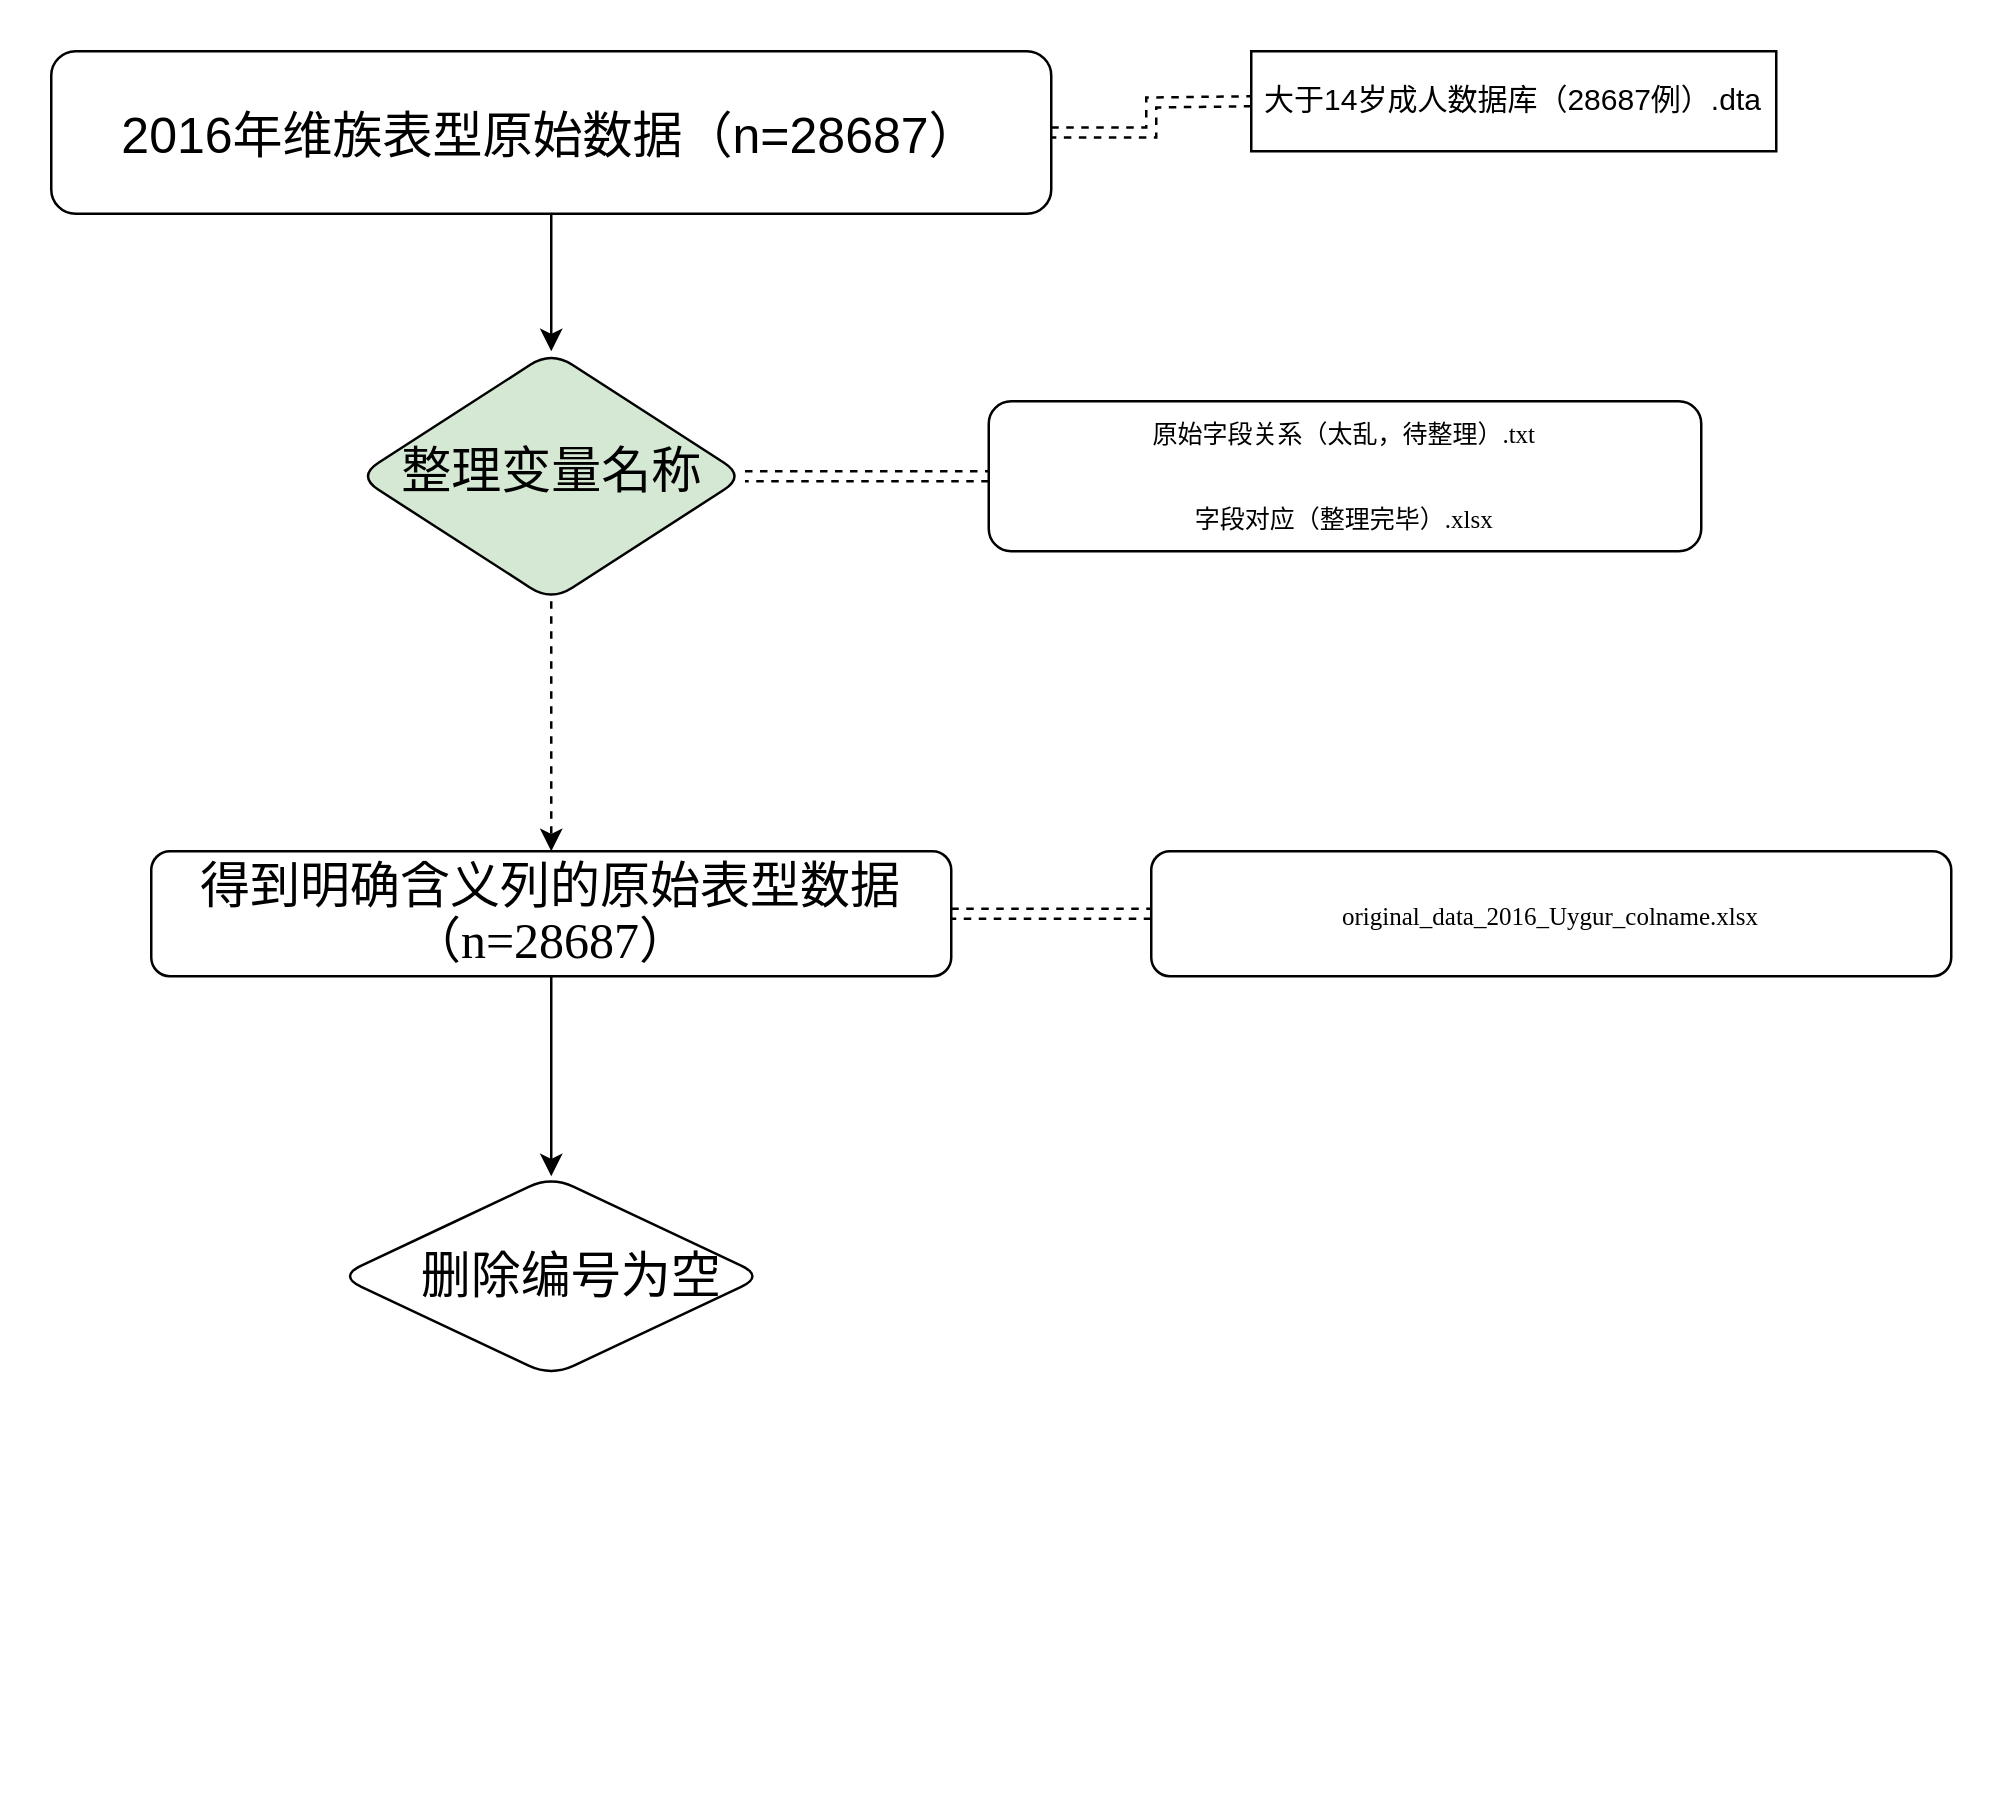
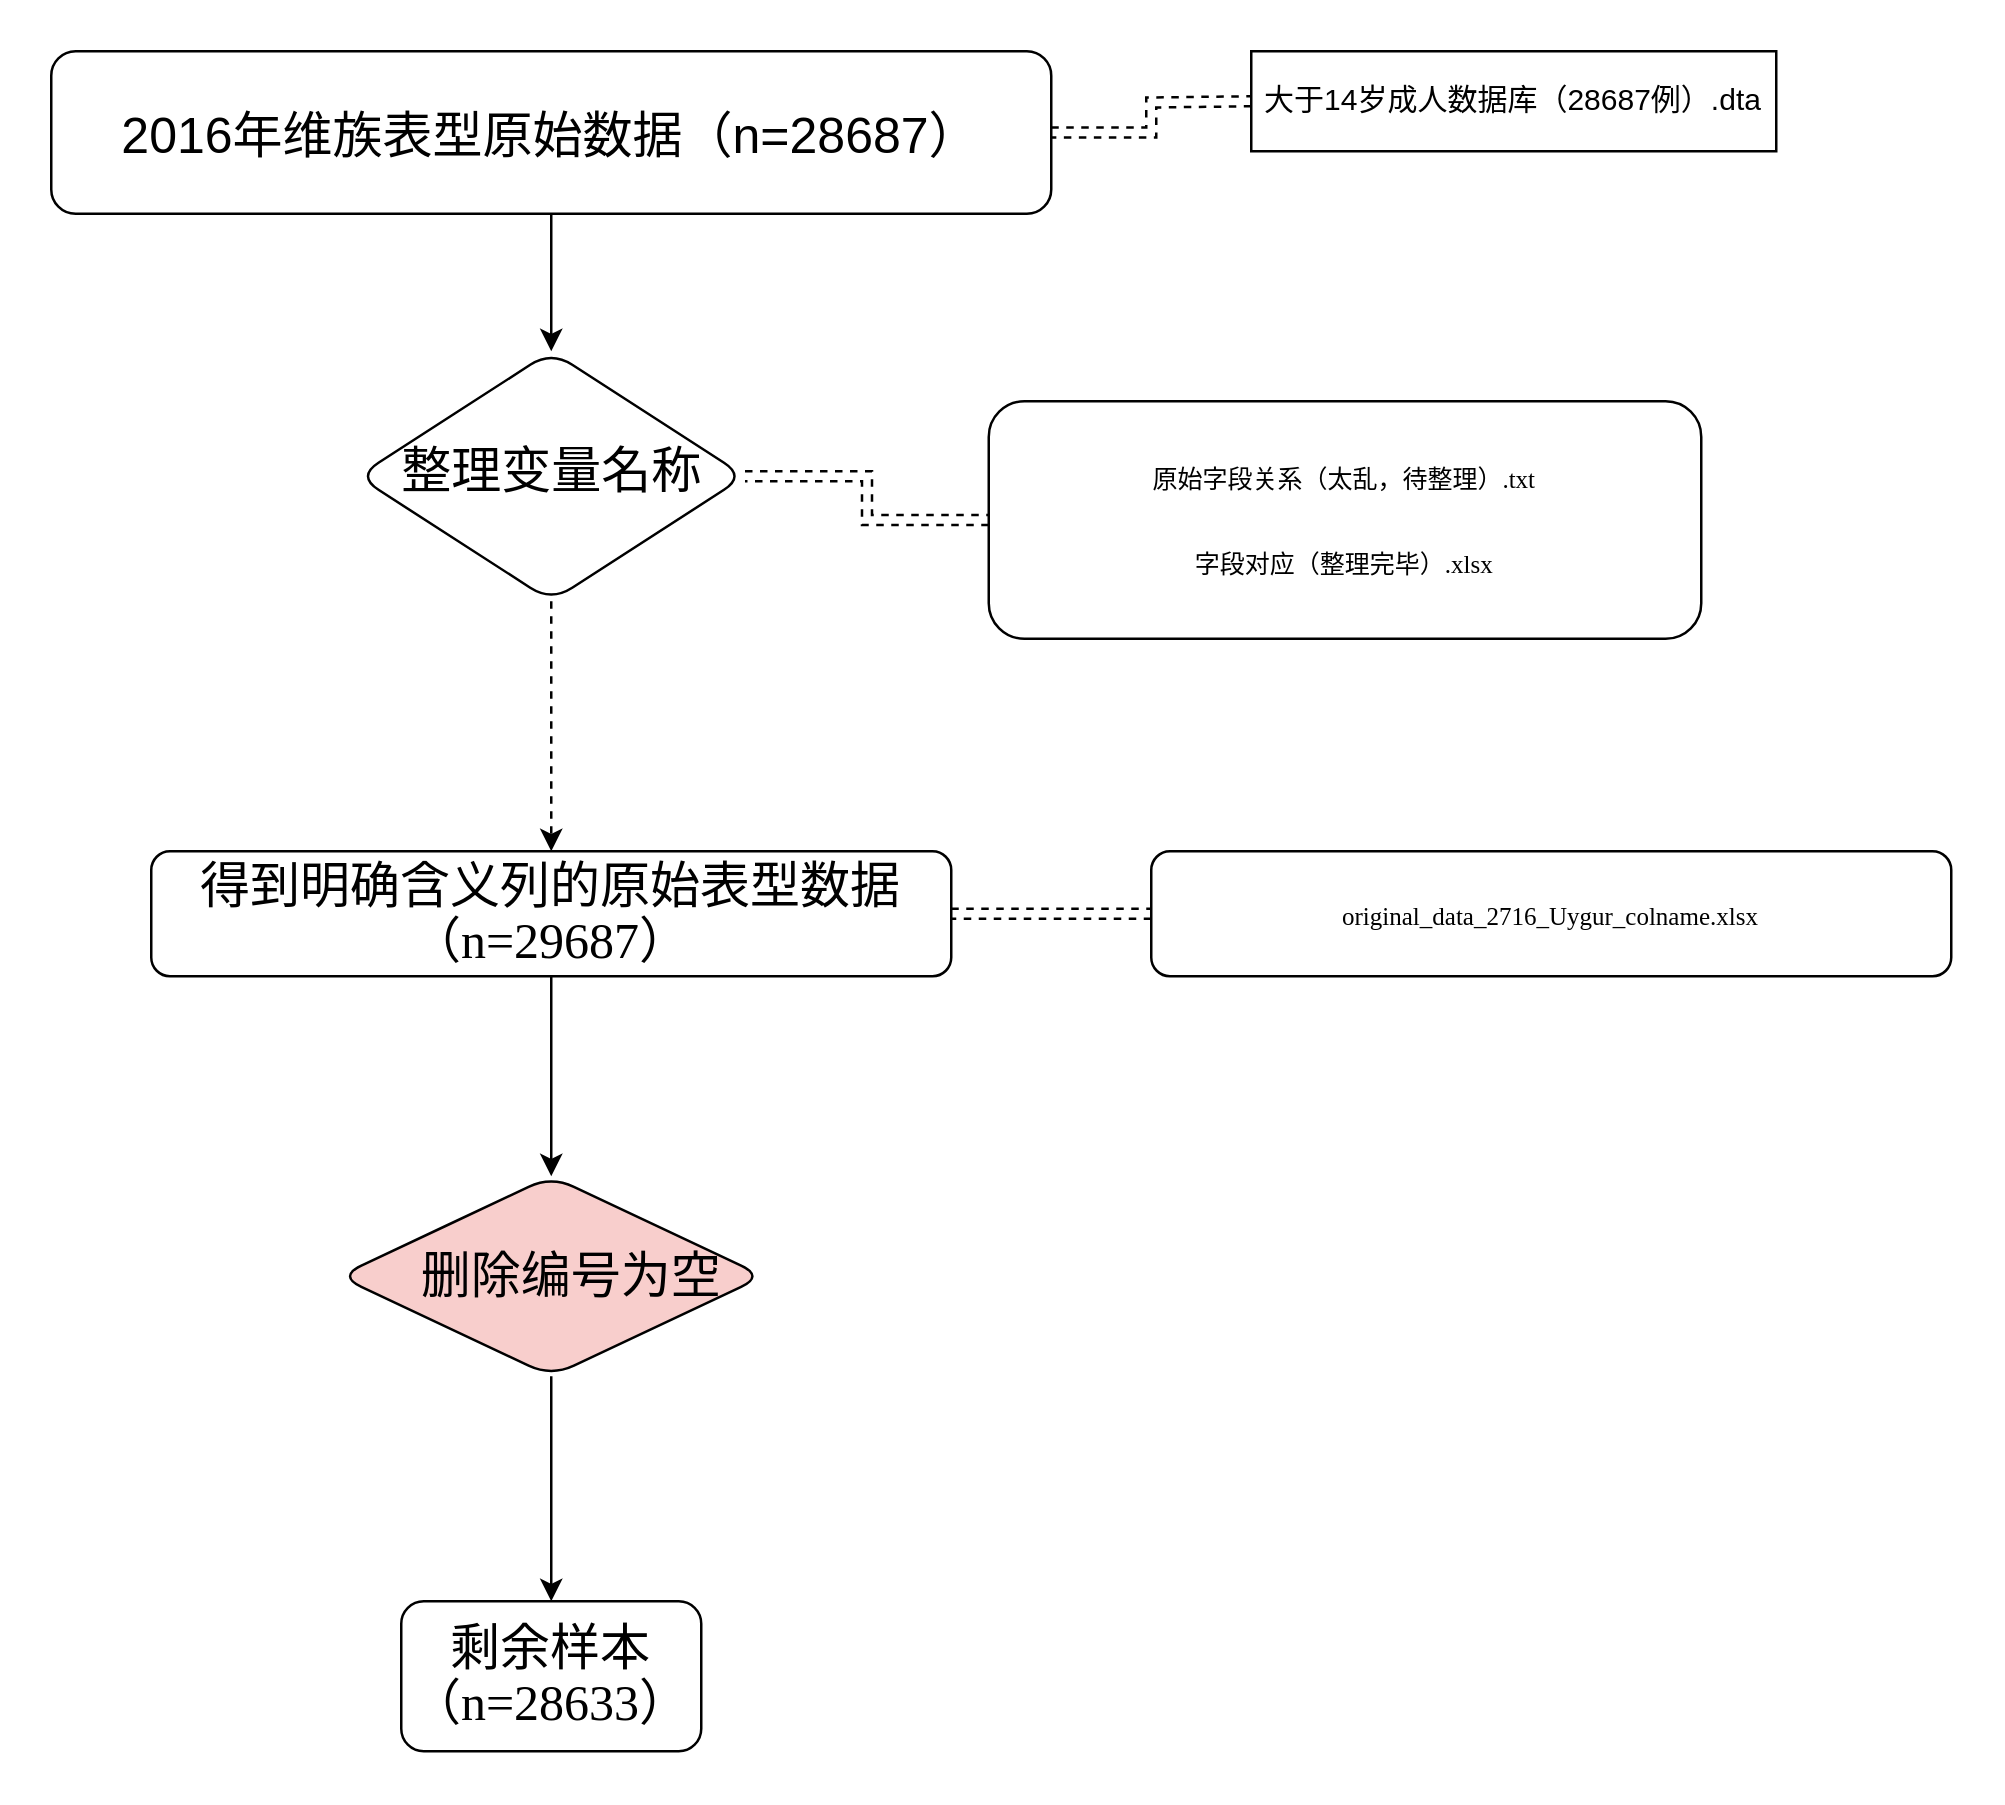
node "整理变量名称": fillcolor #d5e8d4 -> #ffffff
node "原始字段关系（太乱，待整理）.txt 字段对应（整理完毕）.xlsx": size 713x150 -> 713x238
node "得到明确含义列的原始表型数据（n=28687）": label "得到明确含义列的原始表型数据（n=28687）" -> "得到明确含义列的原始表型数据（n=29687）"
node "original_data_2016_Uygur_colname.xlsx": label "original_data_2016_Uygur_colname.xlsx" -> "original_data_2716_Uygur_colname.xlsx"
node "删除编号为空": fillcolor #ffffff -> #f8cecc
edge "删除编号为空" -> "剩余样本（n=28633）": added
node "剩余样本（n=28633）": added
